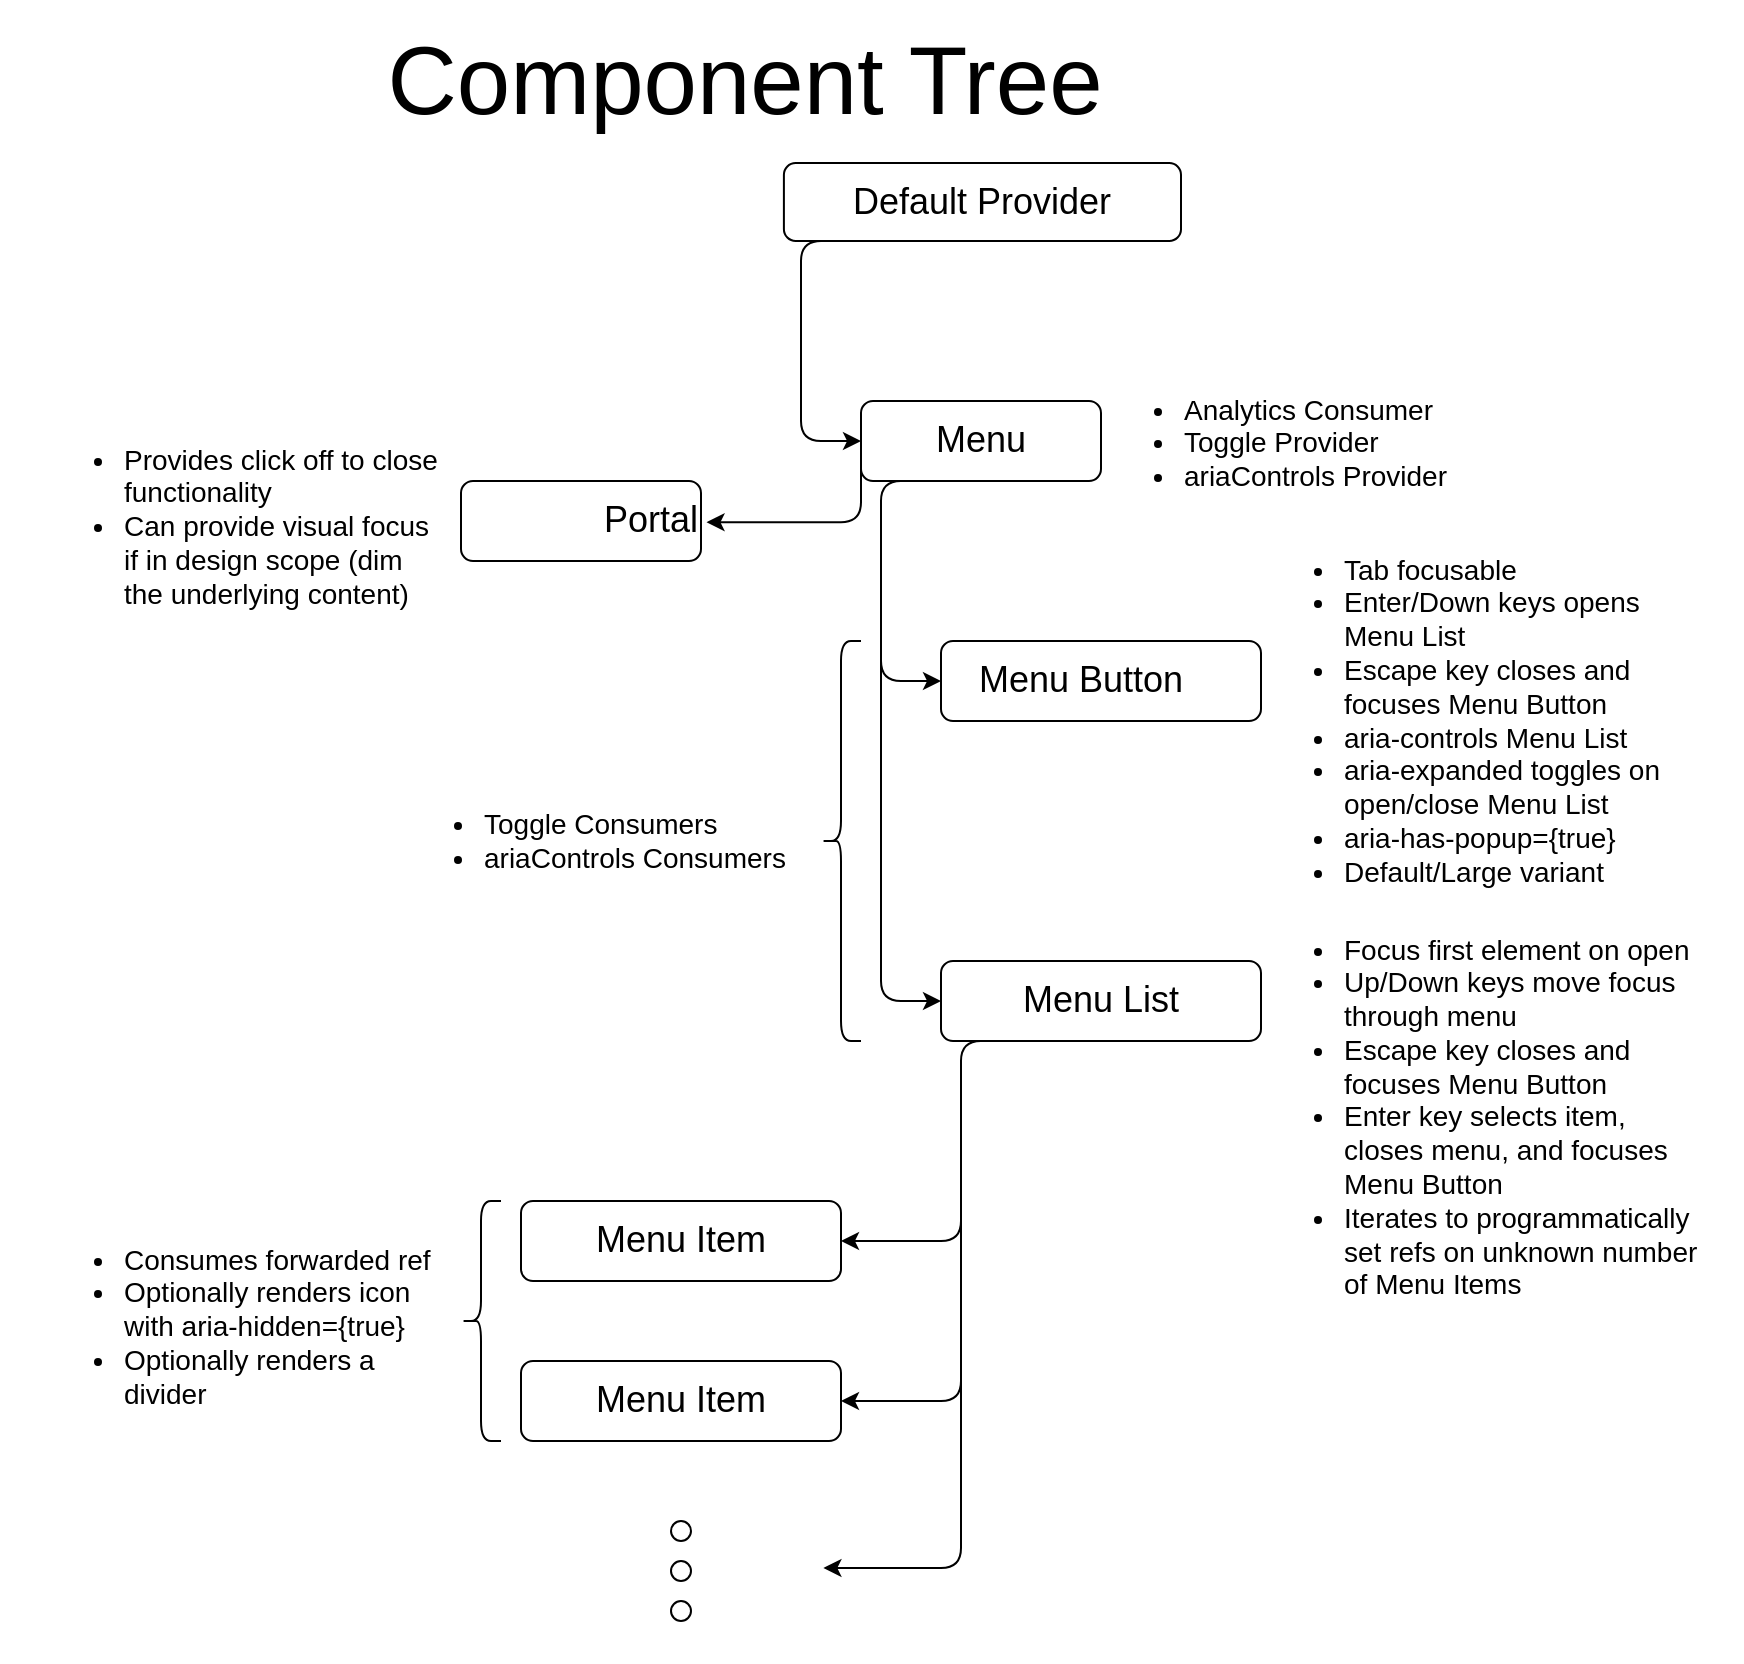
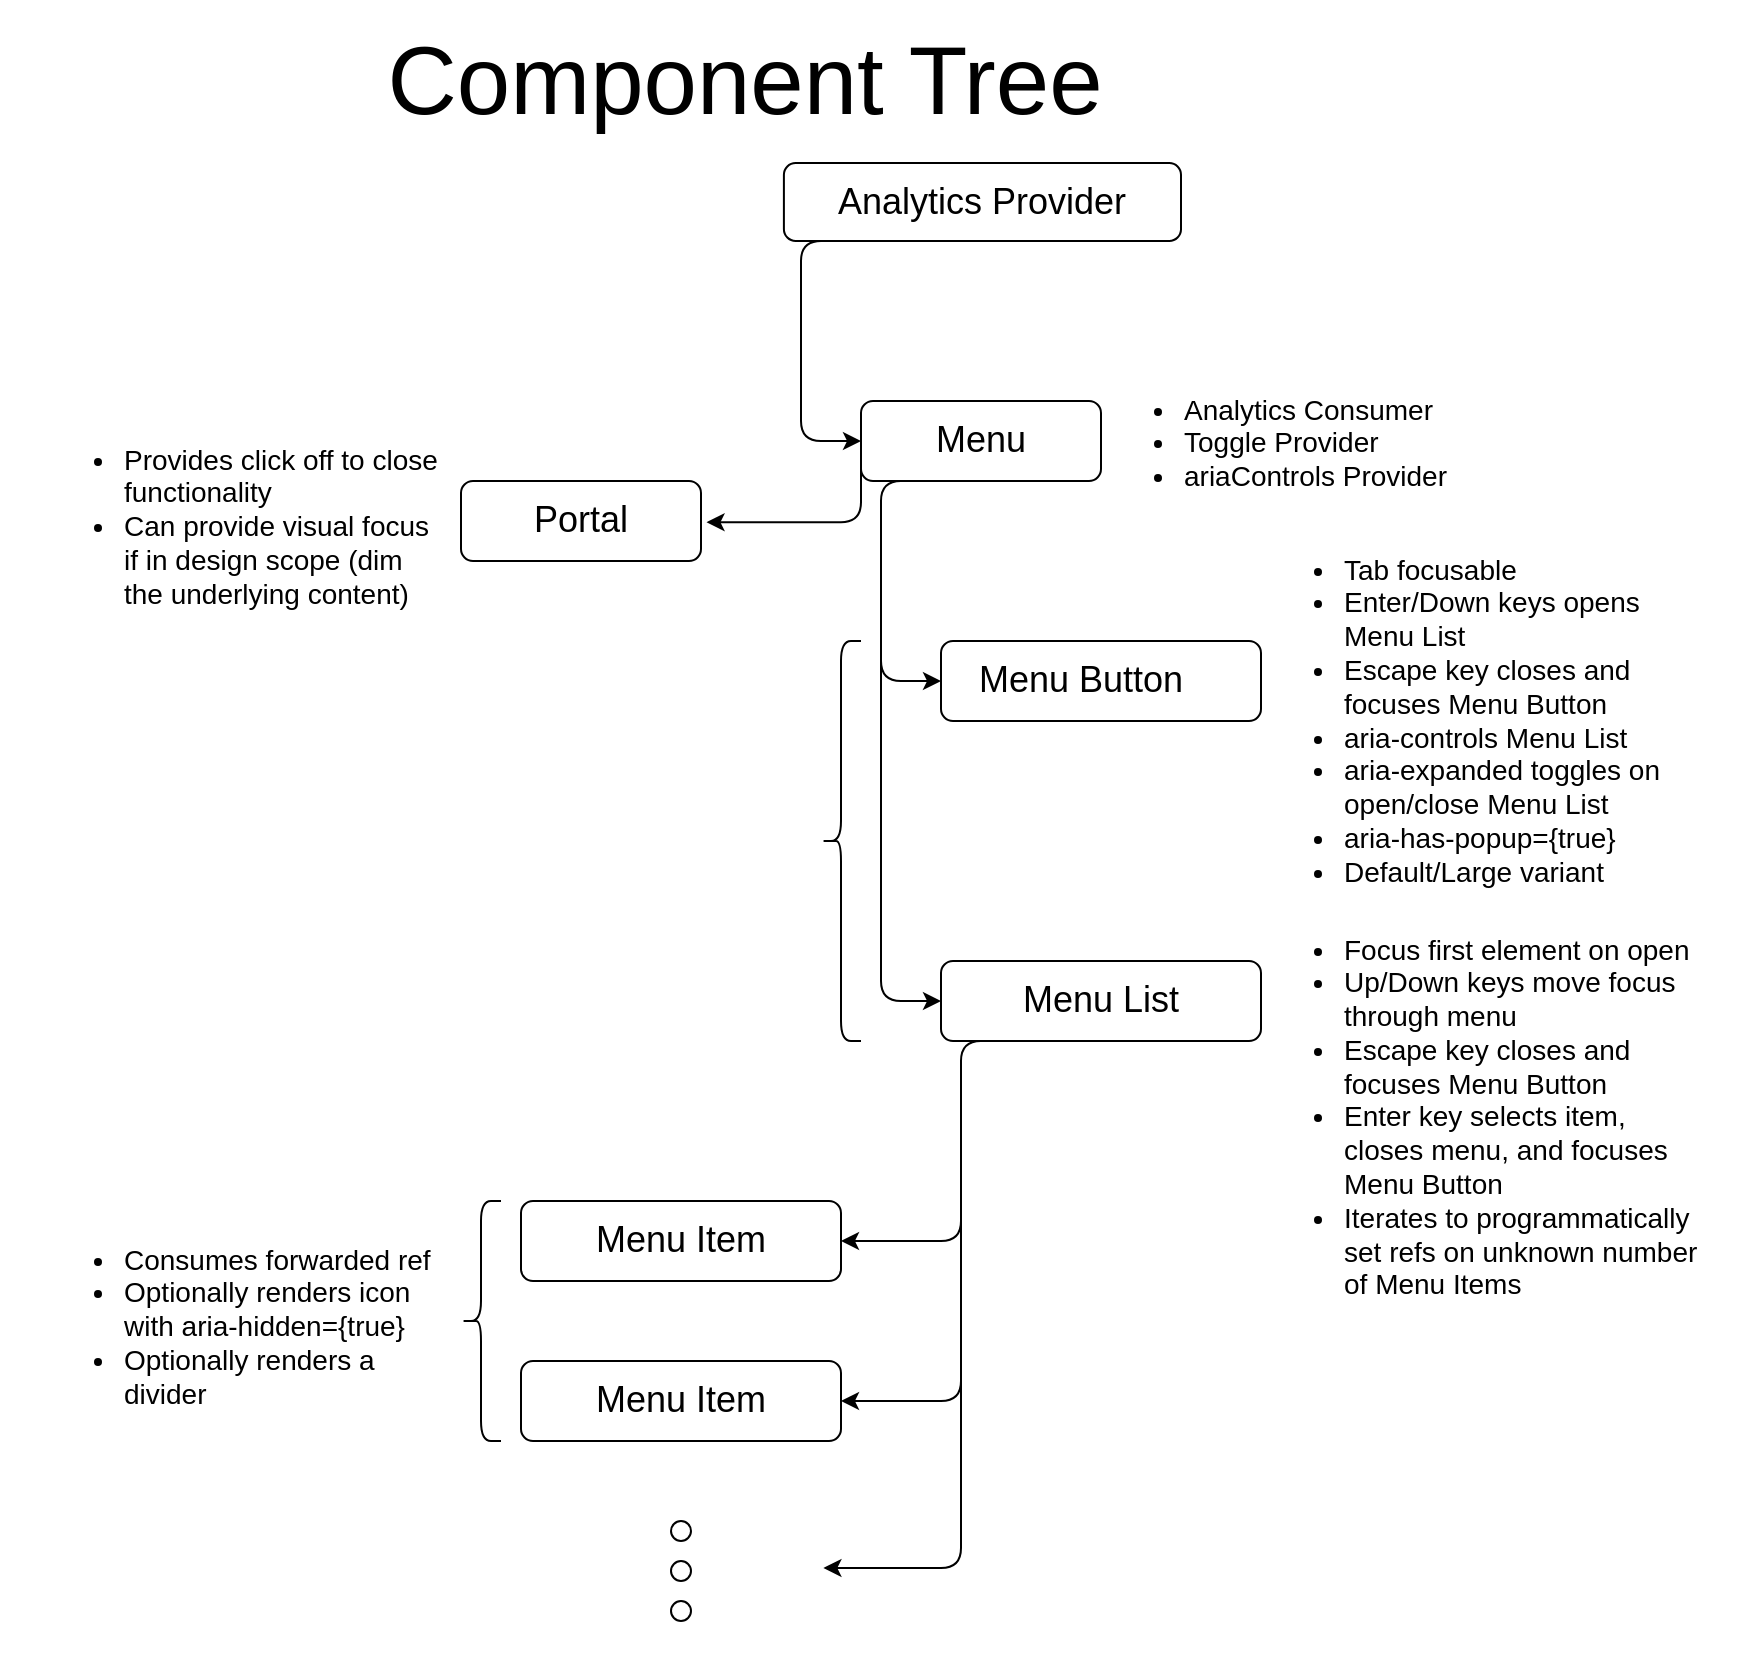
node "Default Provider": label "Default Provider" -> "Analytics Provider"
node "Portal": moved (651, 521) -> (581, 521)
node "Toggle Consumers ariaControls Consumers": removed
